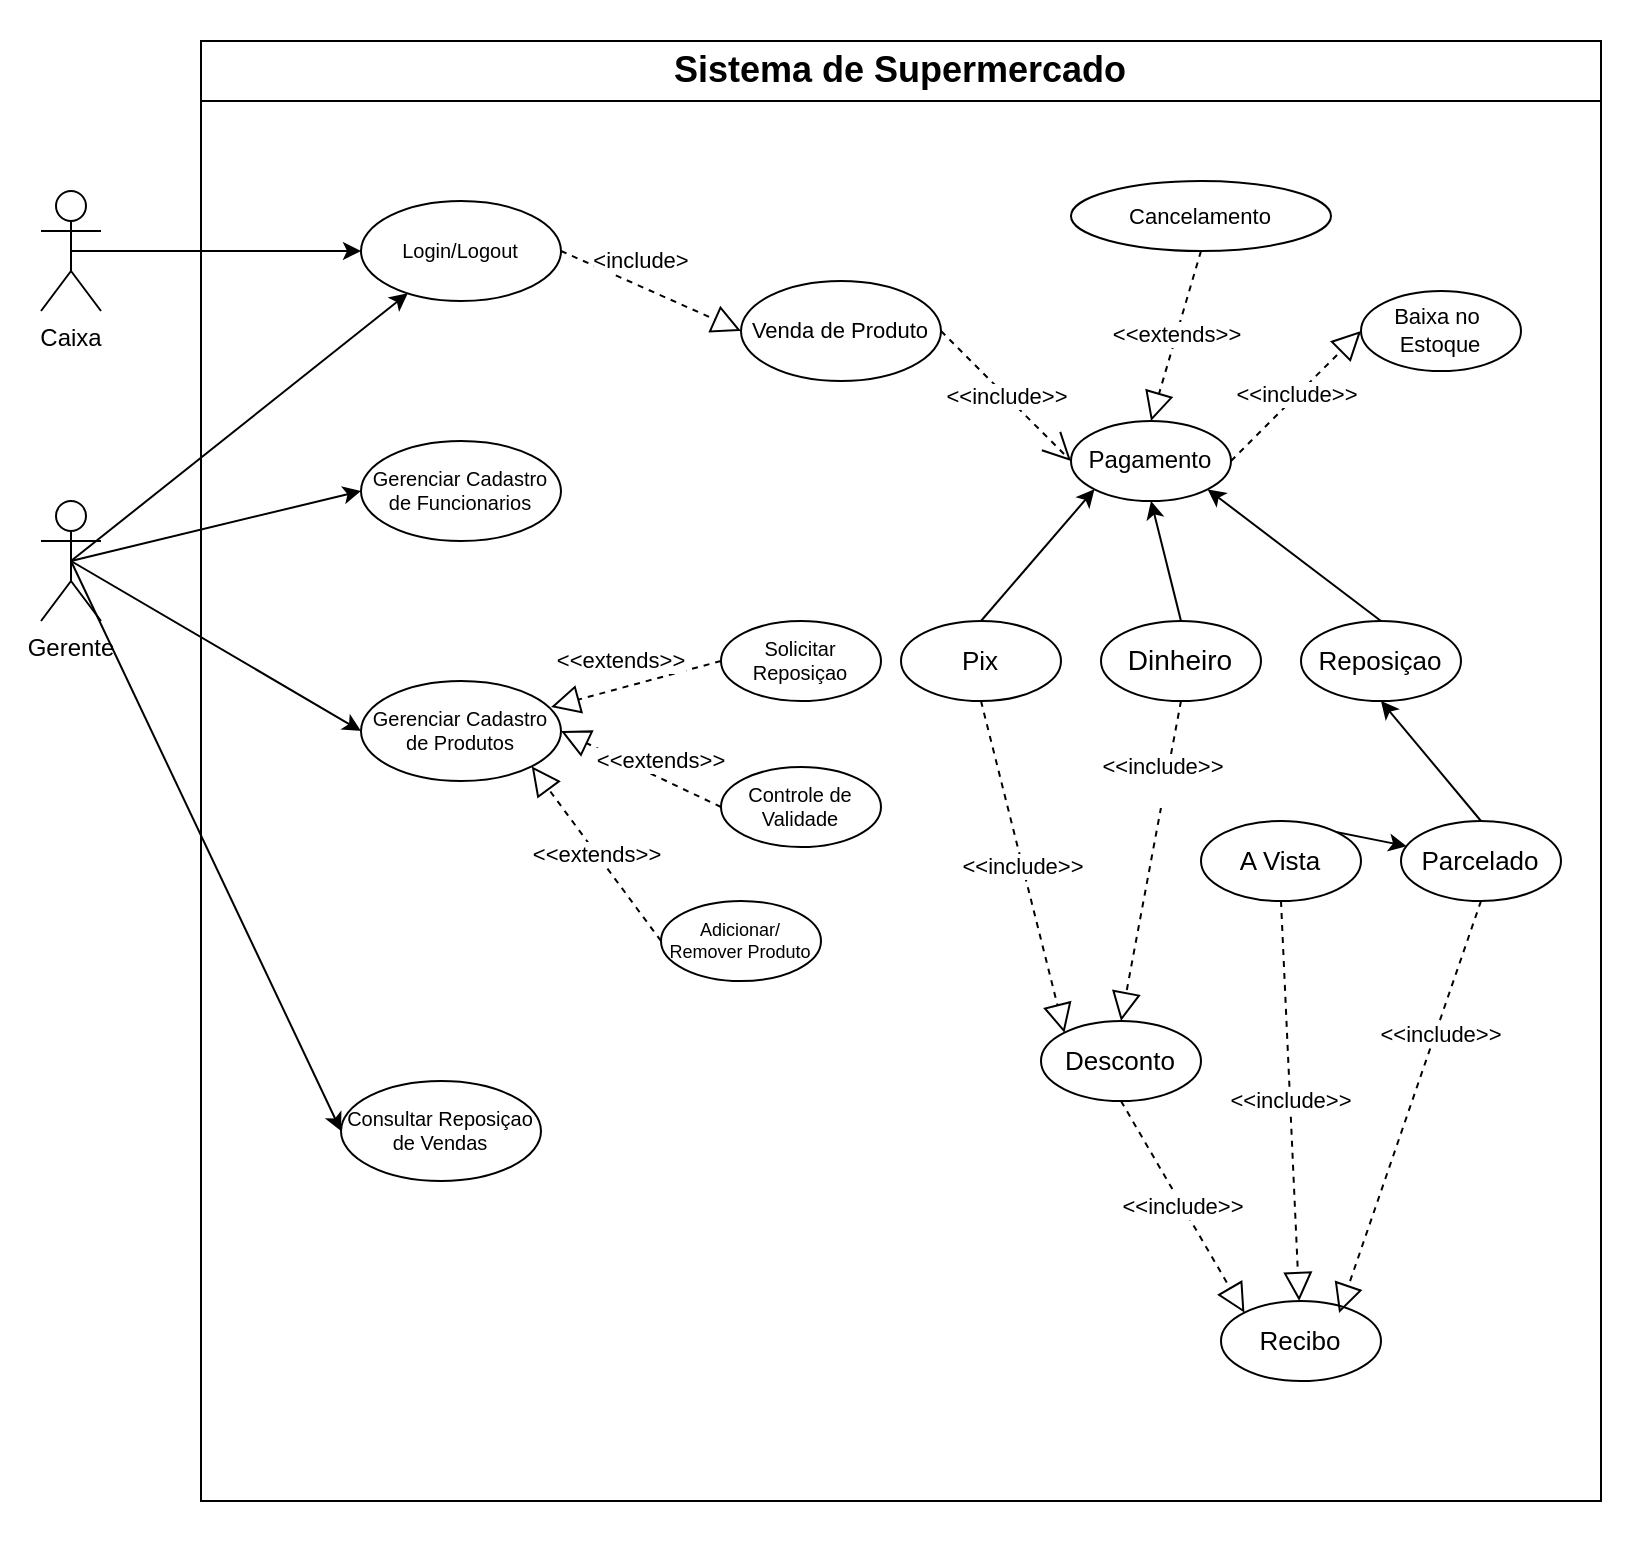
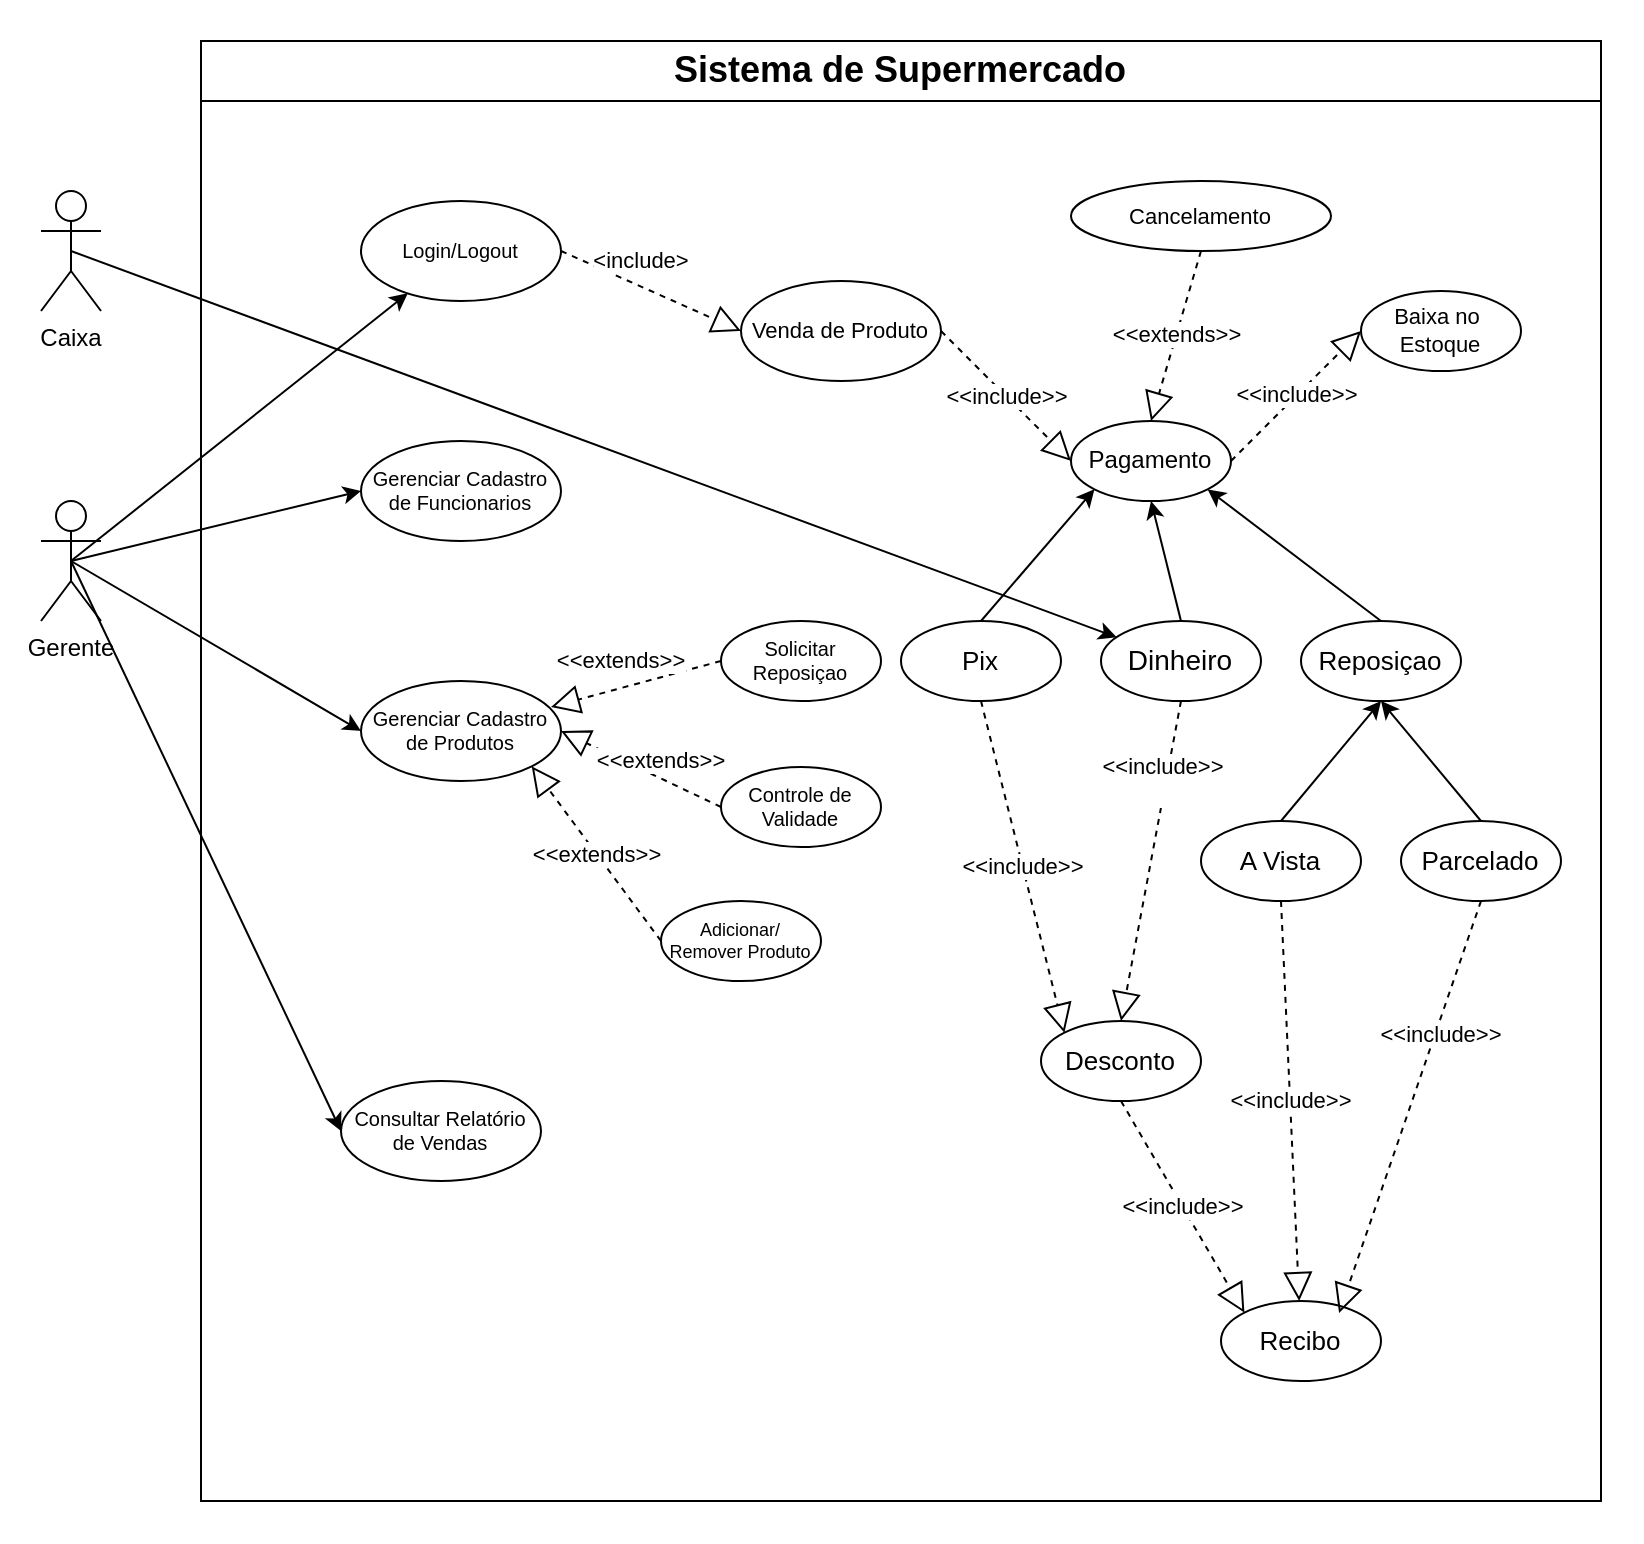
edge "Caixa" -> "Login/Logout": now "Caixa" -> "Dinheiro"
edge "Venda de Produto" -> "Pagamento": arrowhead open -> block
edge "A Vista" -> "Parcelado": now "A Vista" -> "Reposiçao"
node "Consultar Reposiçao de Vendas": label "Consultar Reposiçao de Vendas" -> "Consultar Relatório de Vendas"
